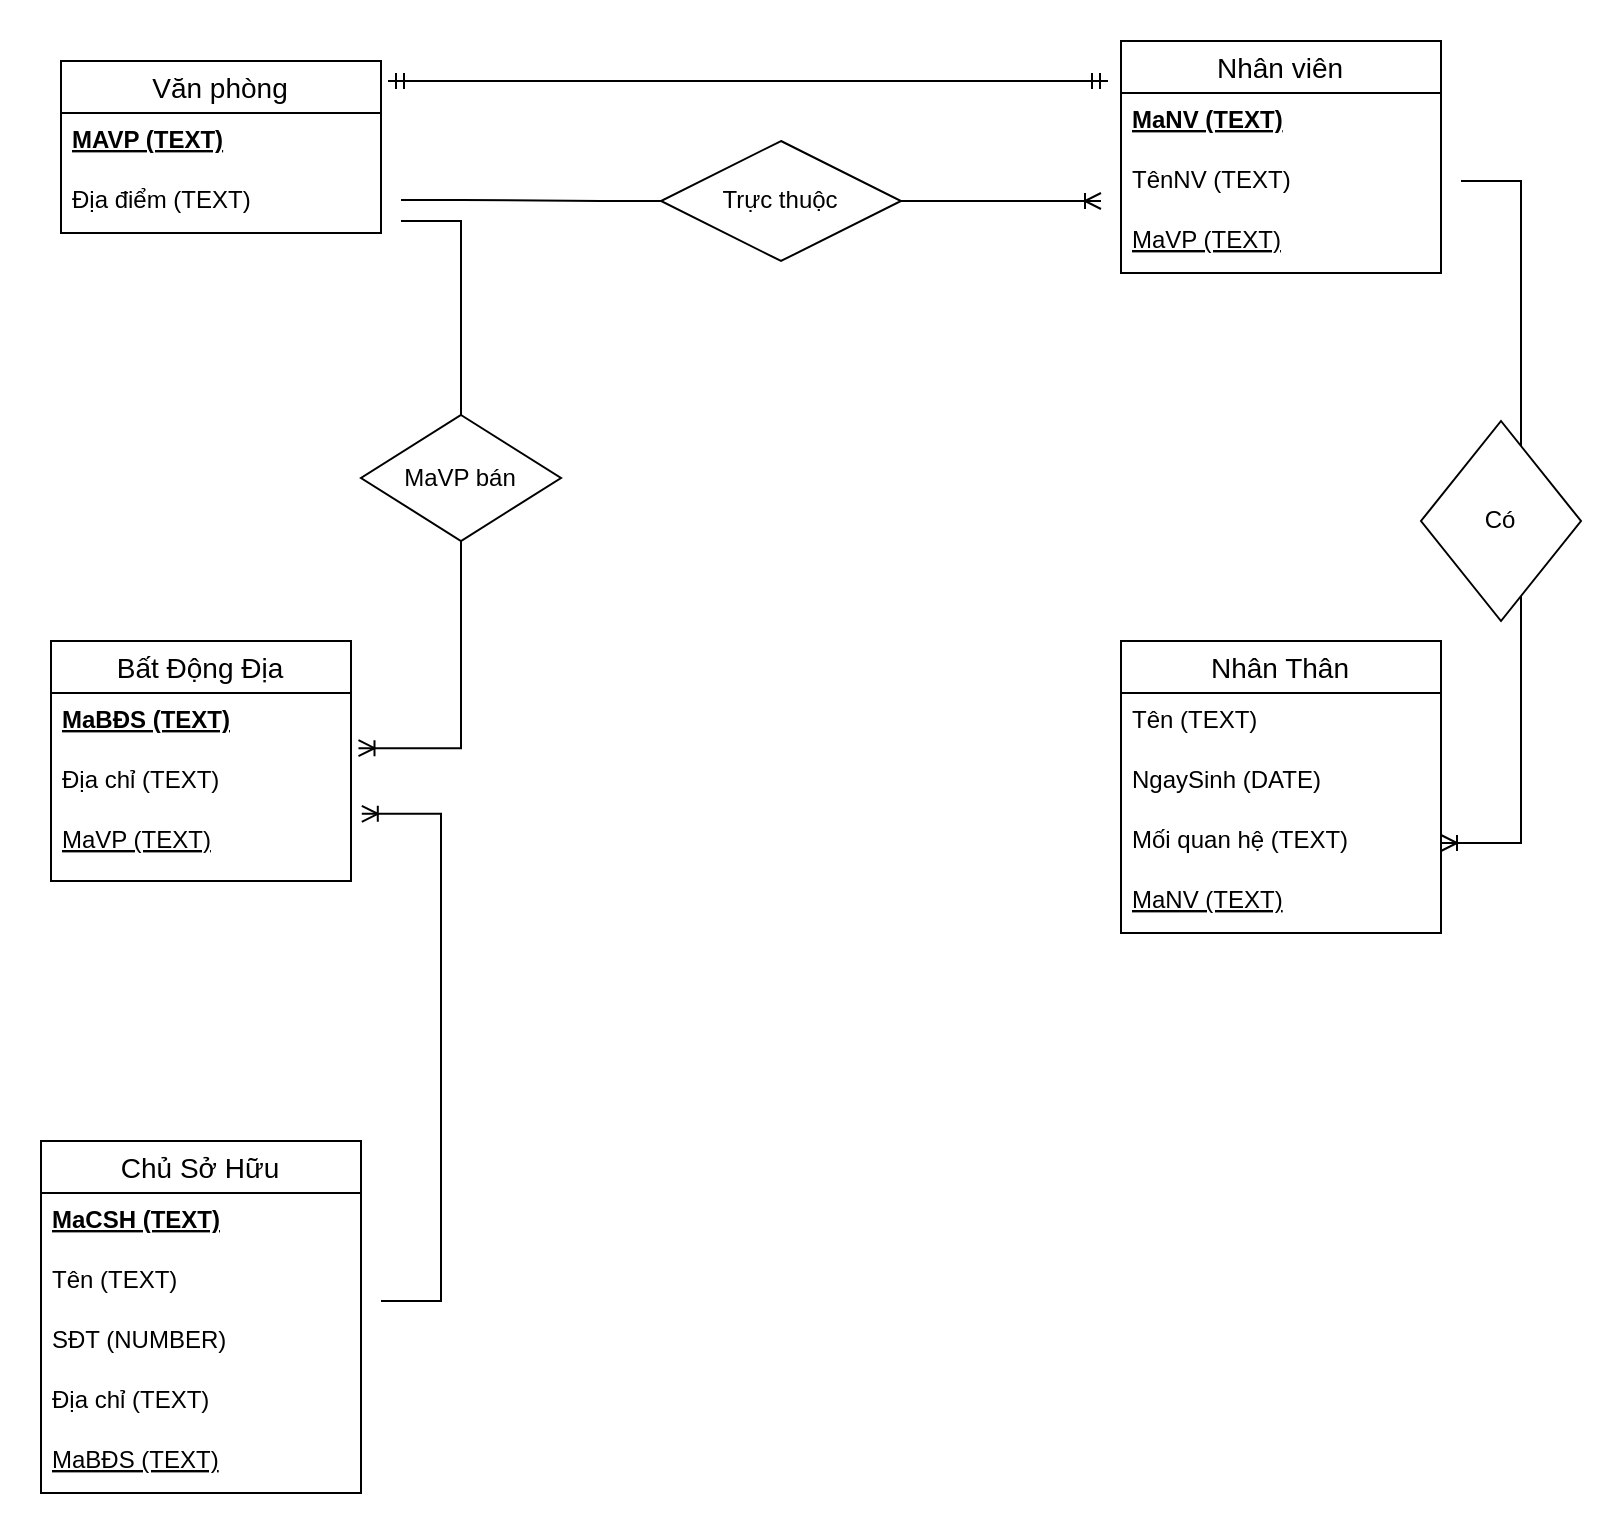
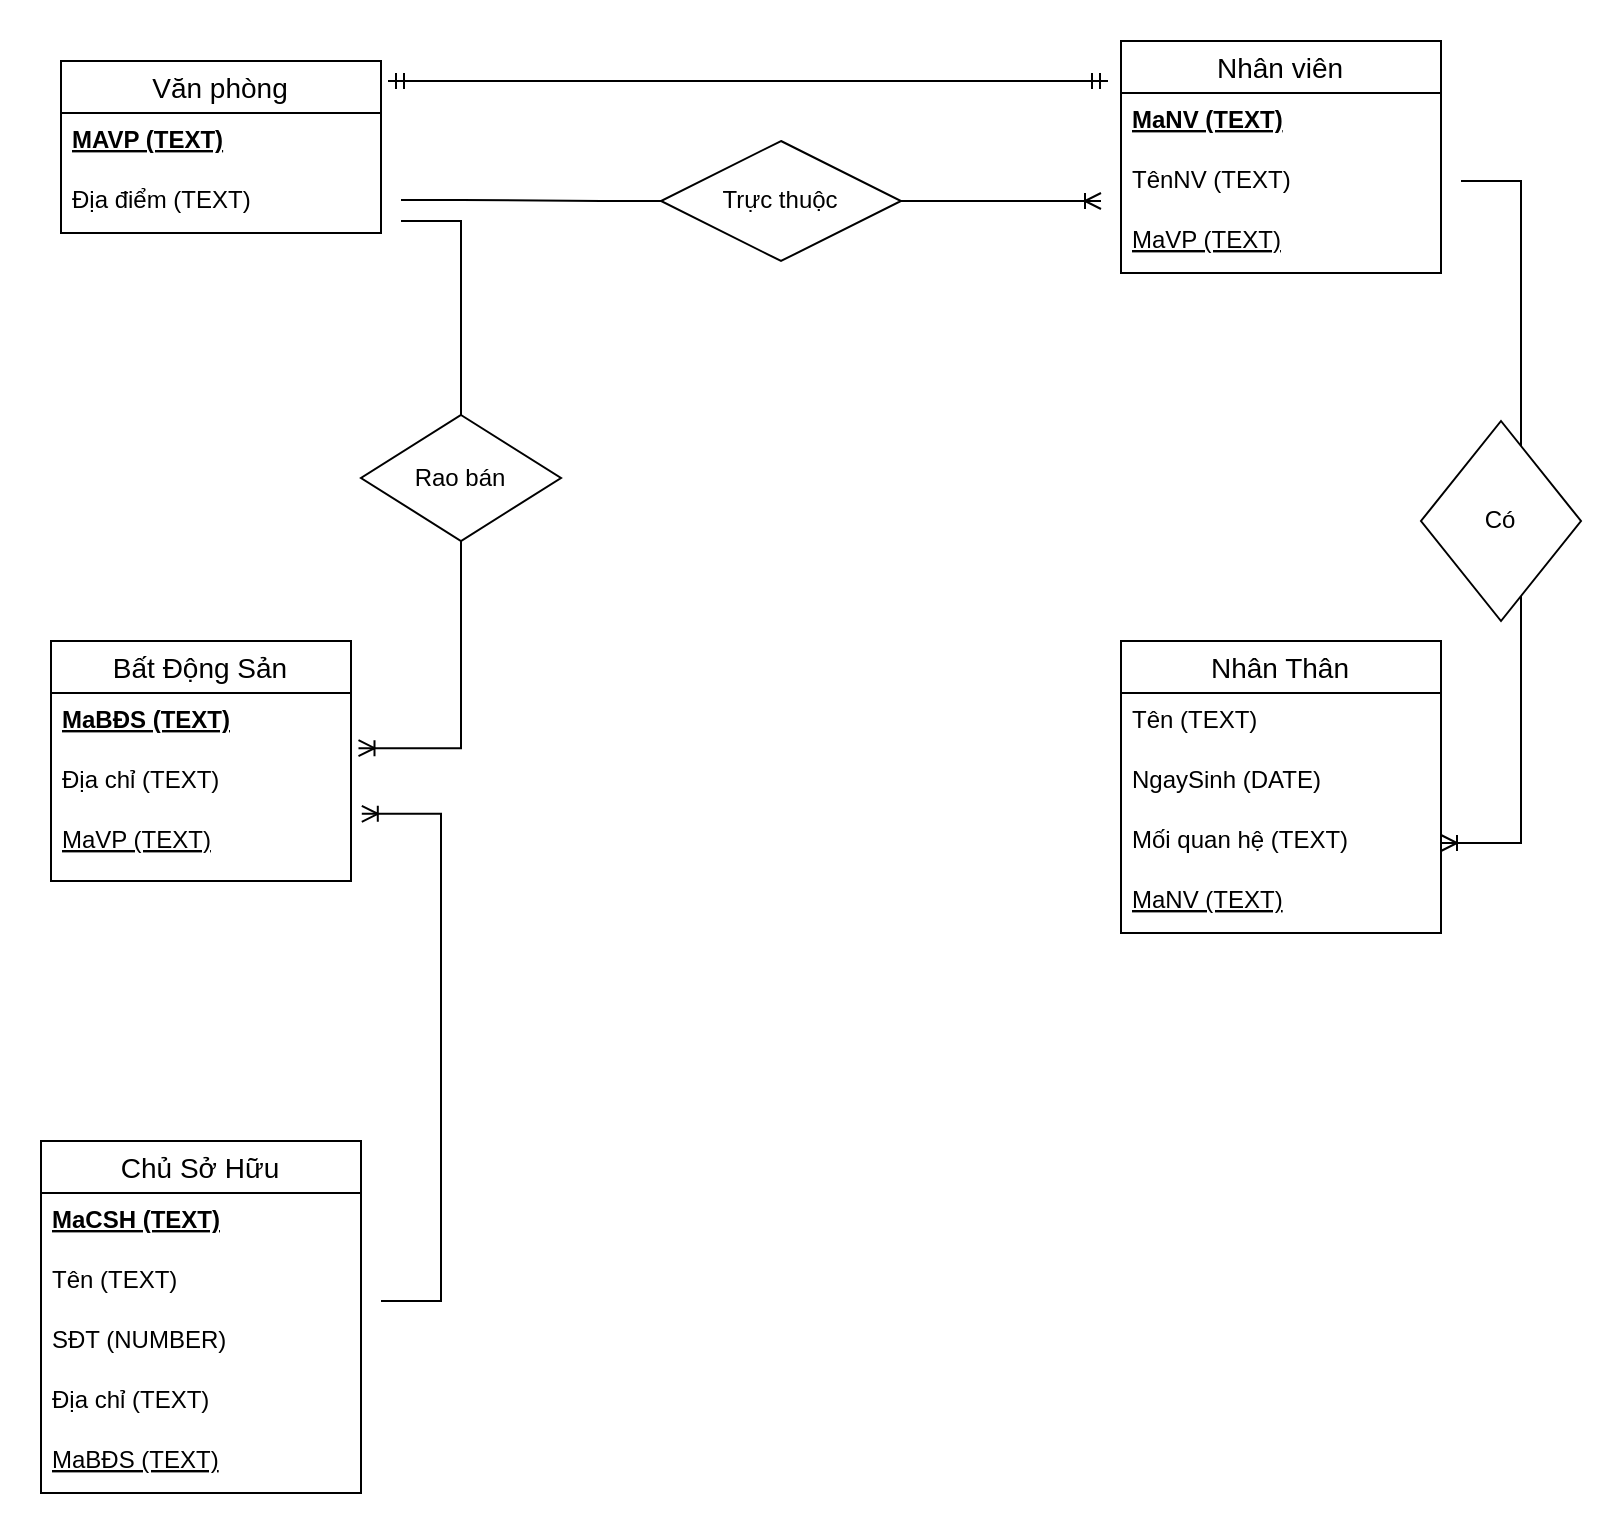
node "MaVP bán": label "MaVP bán" -> "Rao bán"
node "Bất Động Địa": label "Bất Động Địa" -> "Bất Động Sản"
